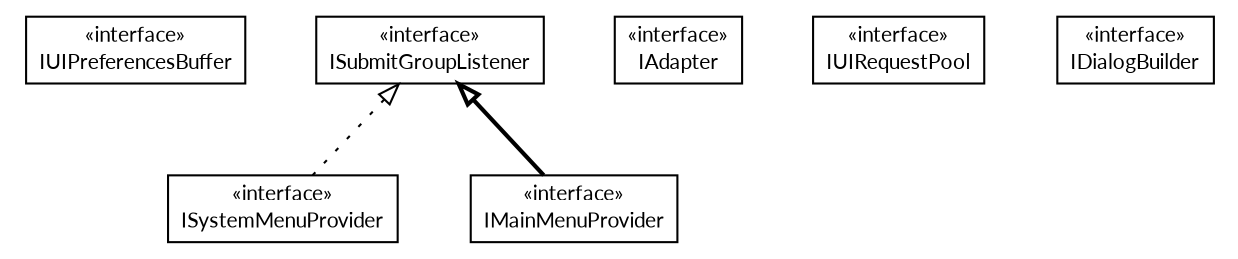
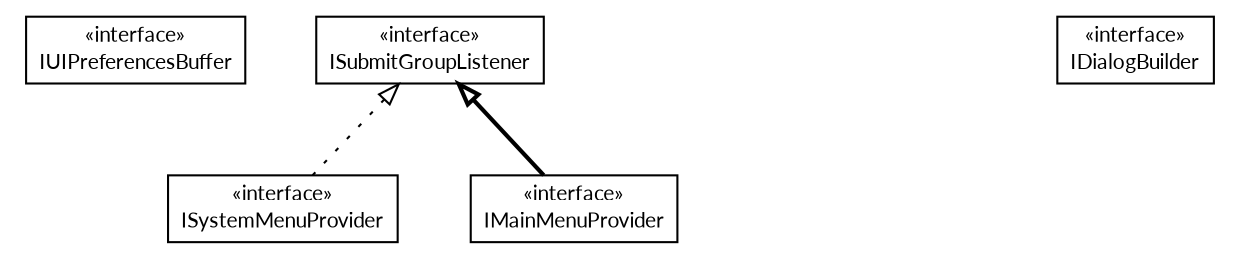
node "IAdapter": removed
node "IUIRequestPool": removed
